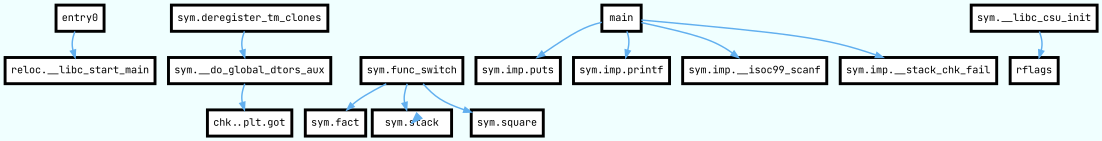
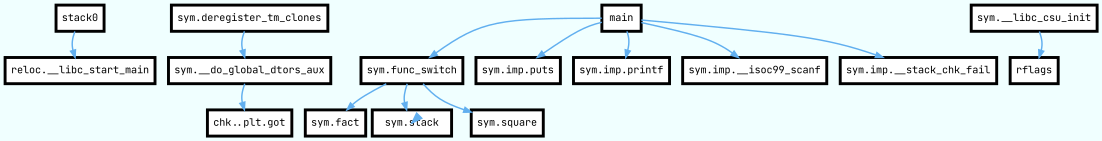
node "entry0": label "entry0" -> "stack0"
edge "main" -> "sym.func_switch": added
